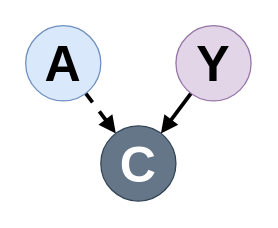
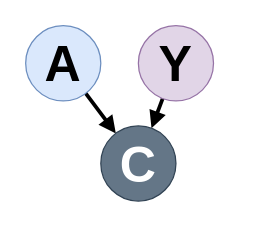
node "Y": moved (213, 63) -> (176, 63)
edge "A" -> "C": style dashed -> solid
